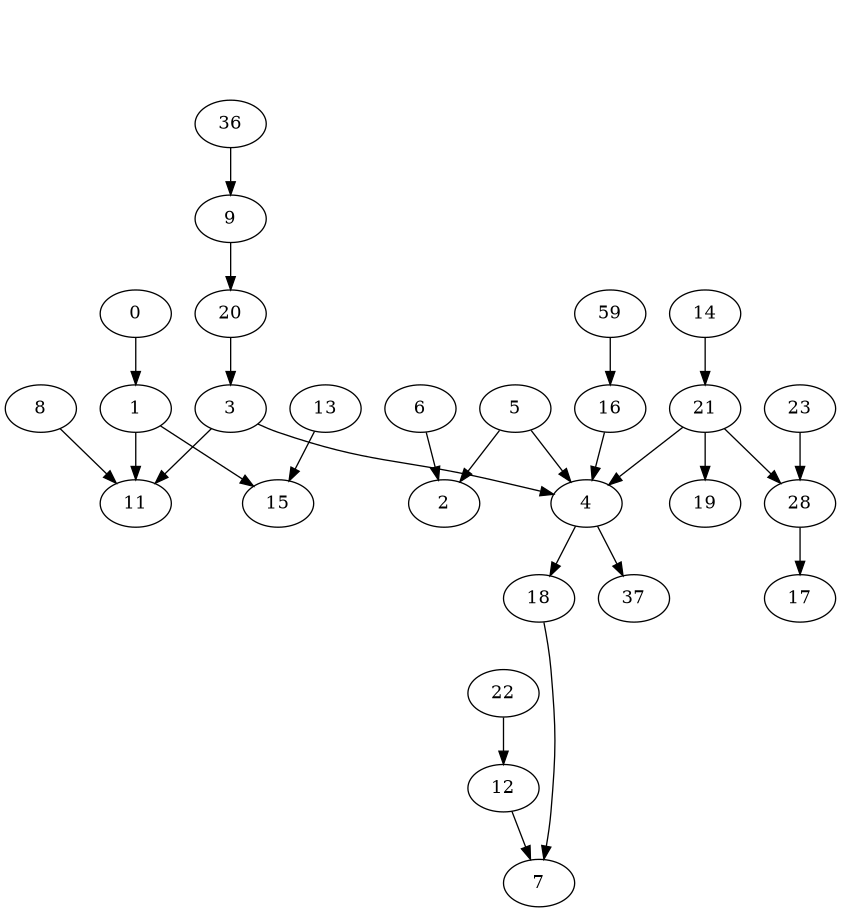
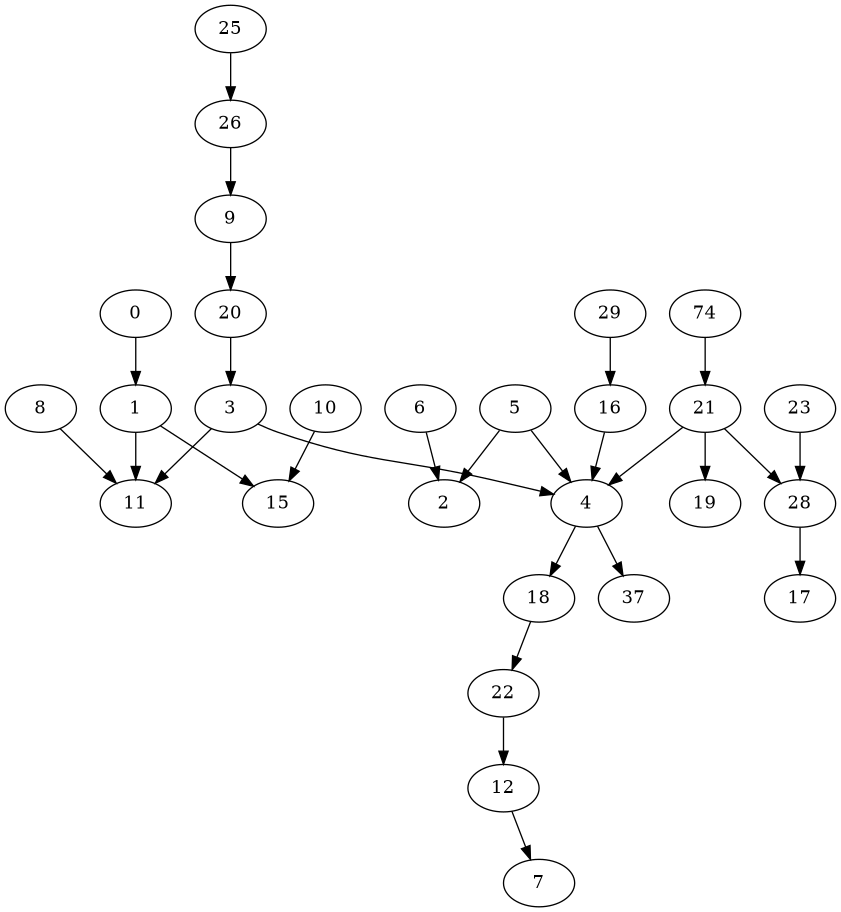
node "25": added
node "36": label "36" -> "26"
node "59": label "59" -> "29"
node "14": label "14" -> "74"
node "13": label "13" -> "10"
edge "18" -> "7": now "18" -> "22"
